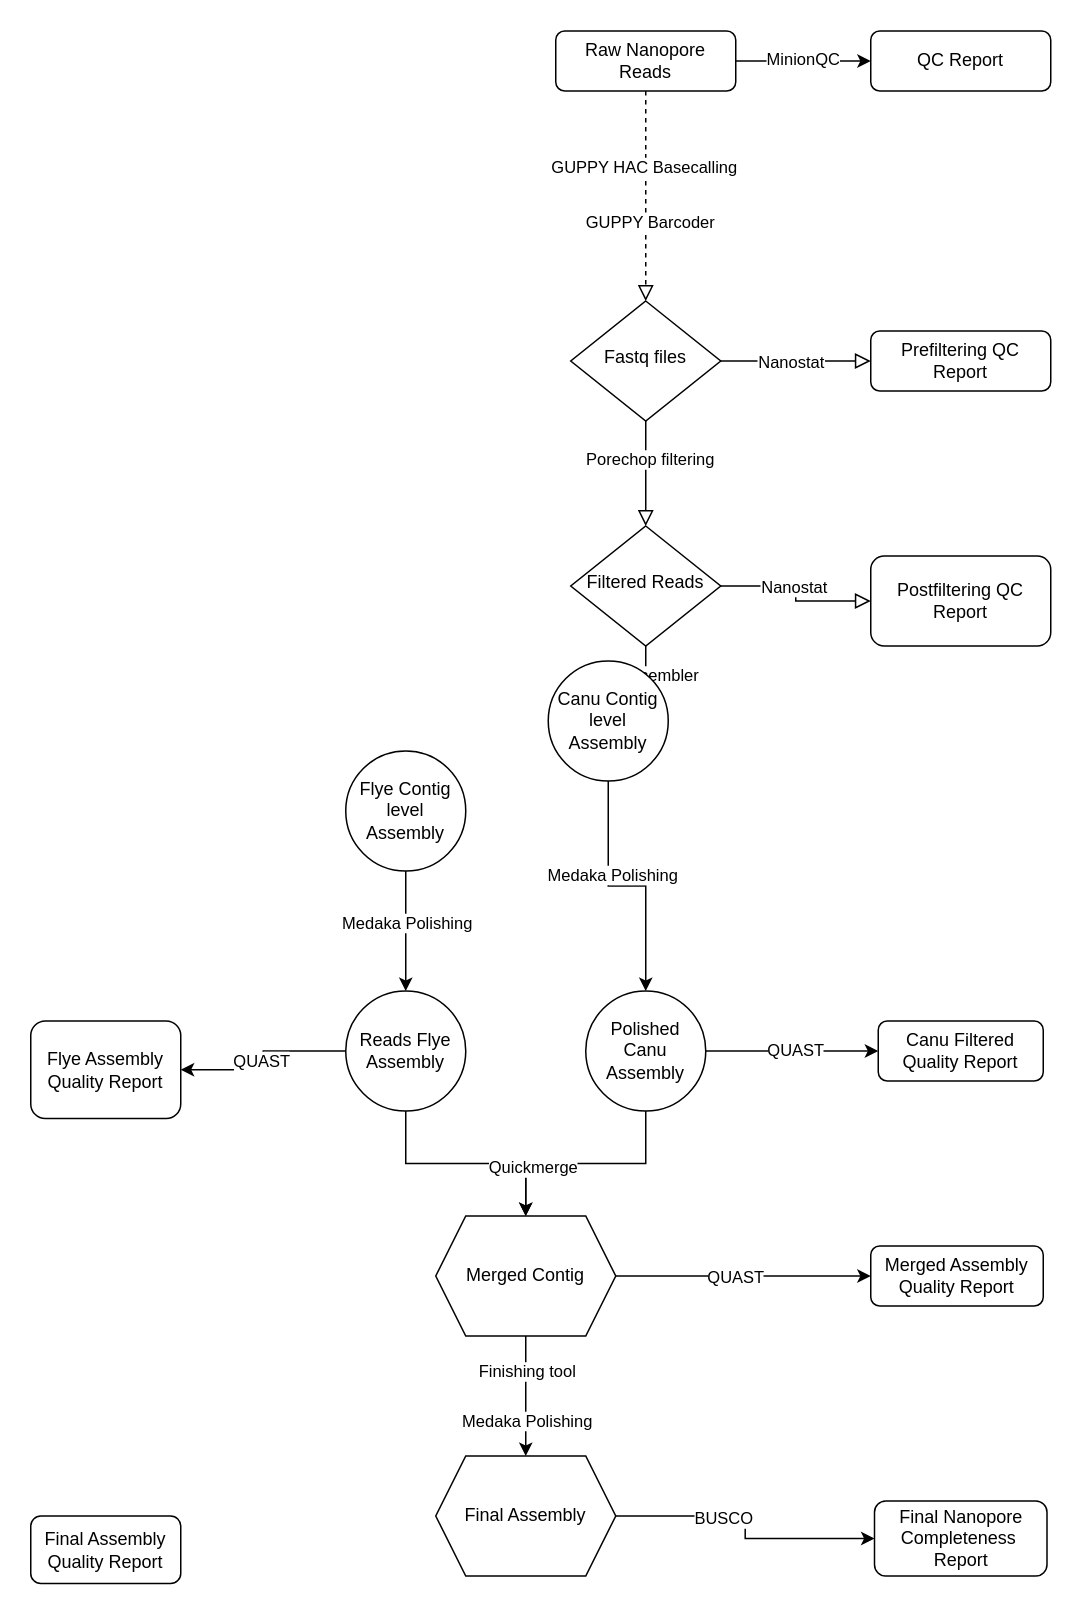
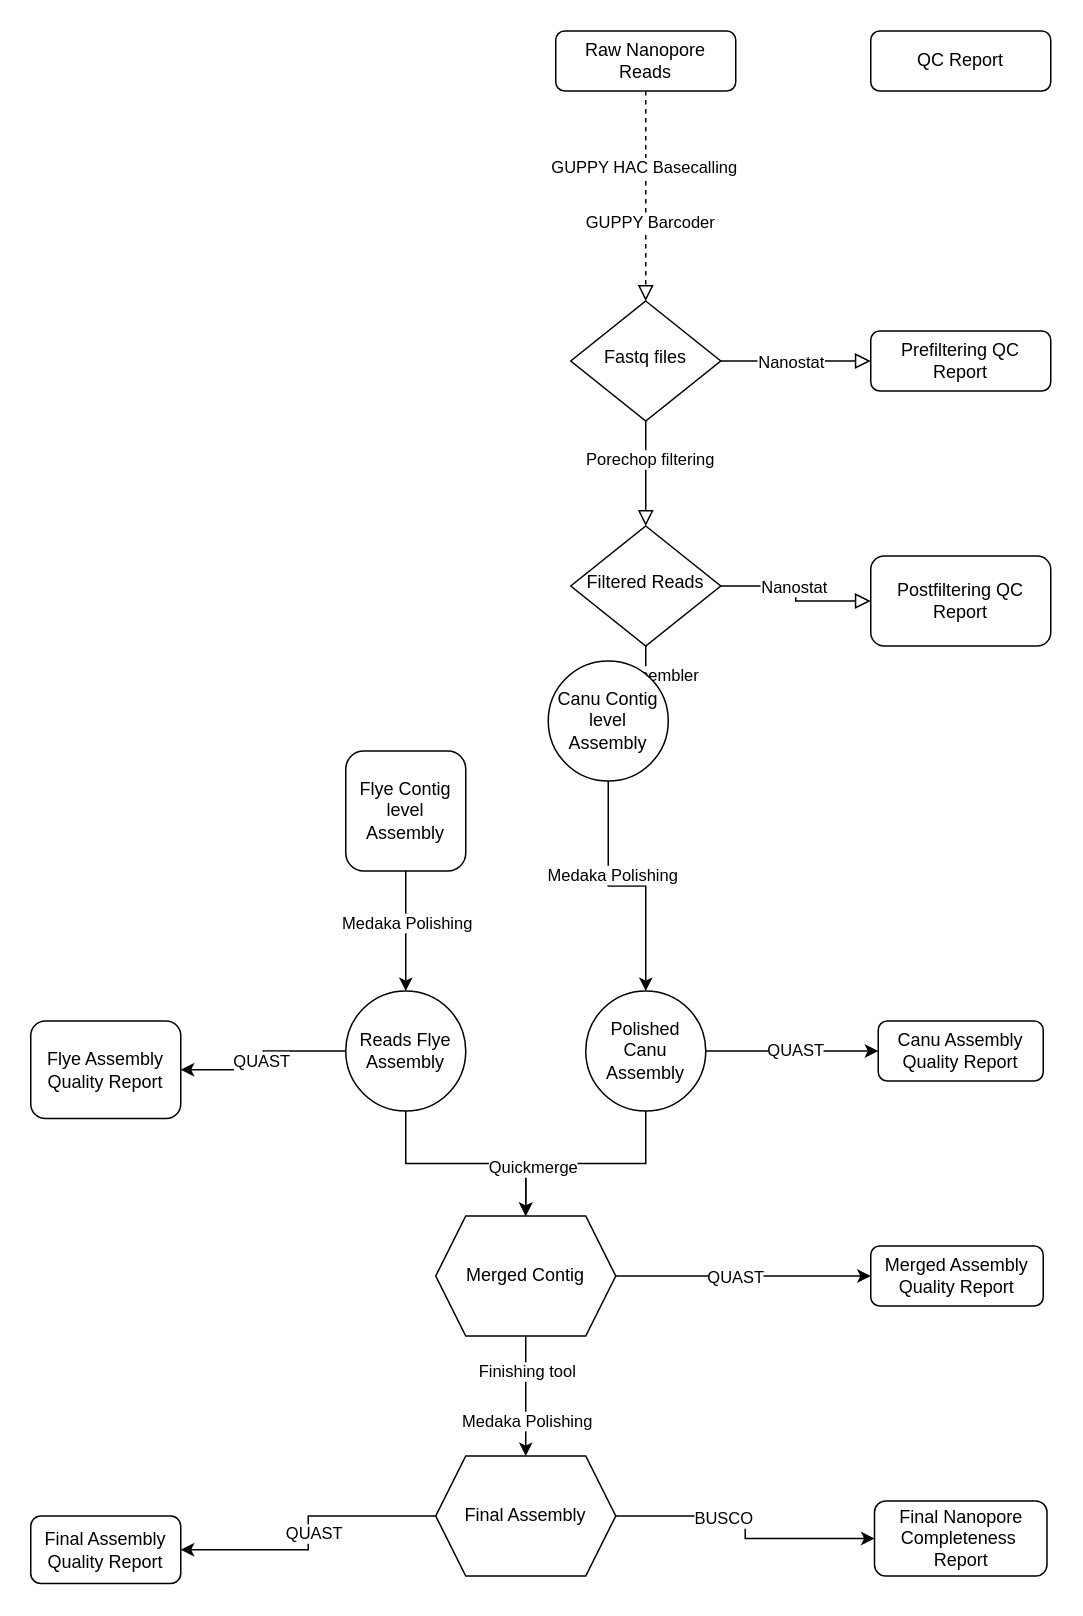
edge "Raw Nanopore Reads" -> "QC Report": removed, label "MinionQC"
node "Flye Contig level Assembly": shape ellipse -> rounded rectangle
node "Canu Filtered Quality Report": label "Canu Filtered Quality Report" -> "Canu Assembly Quality Report"
edge "Final Assembly" -> "Final Assembly Quality Report": added, label "QUAST"
